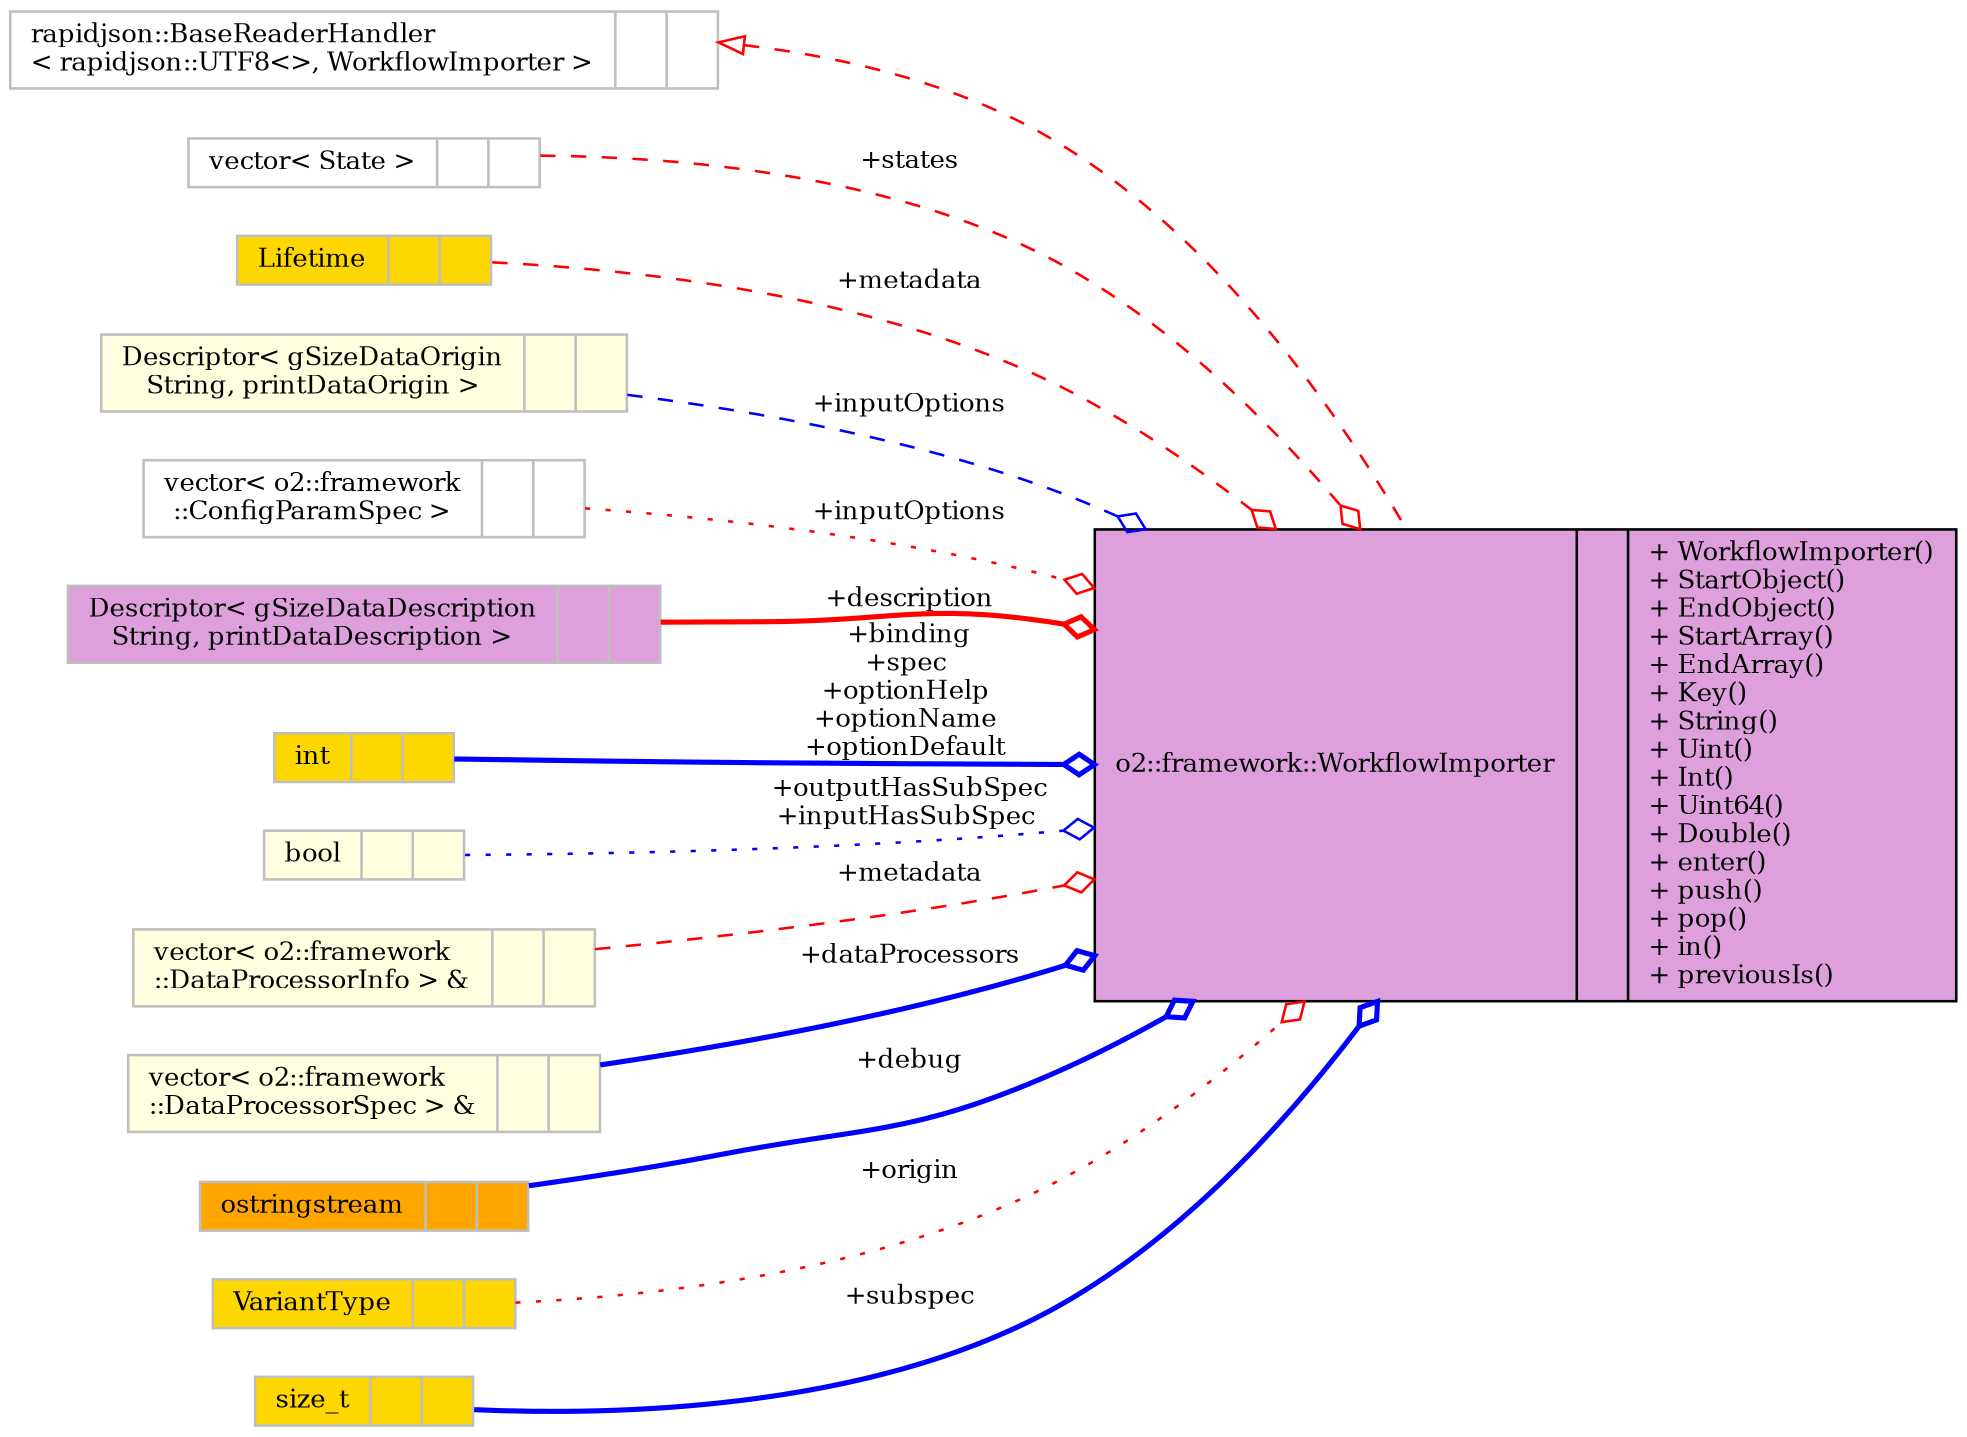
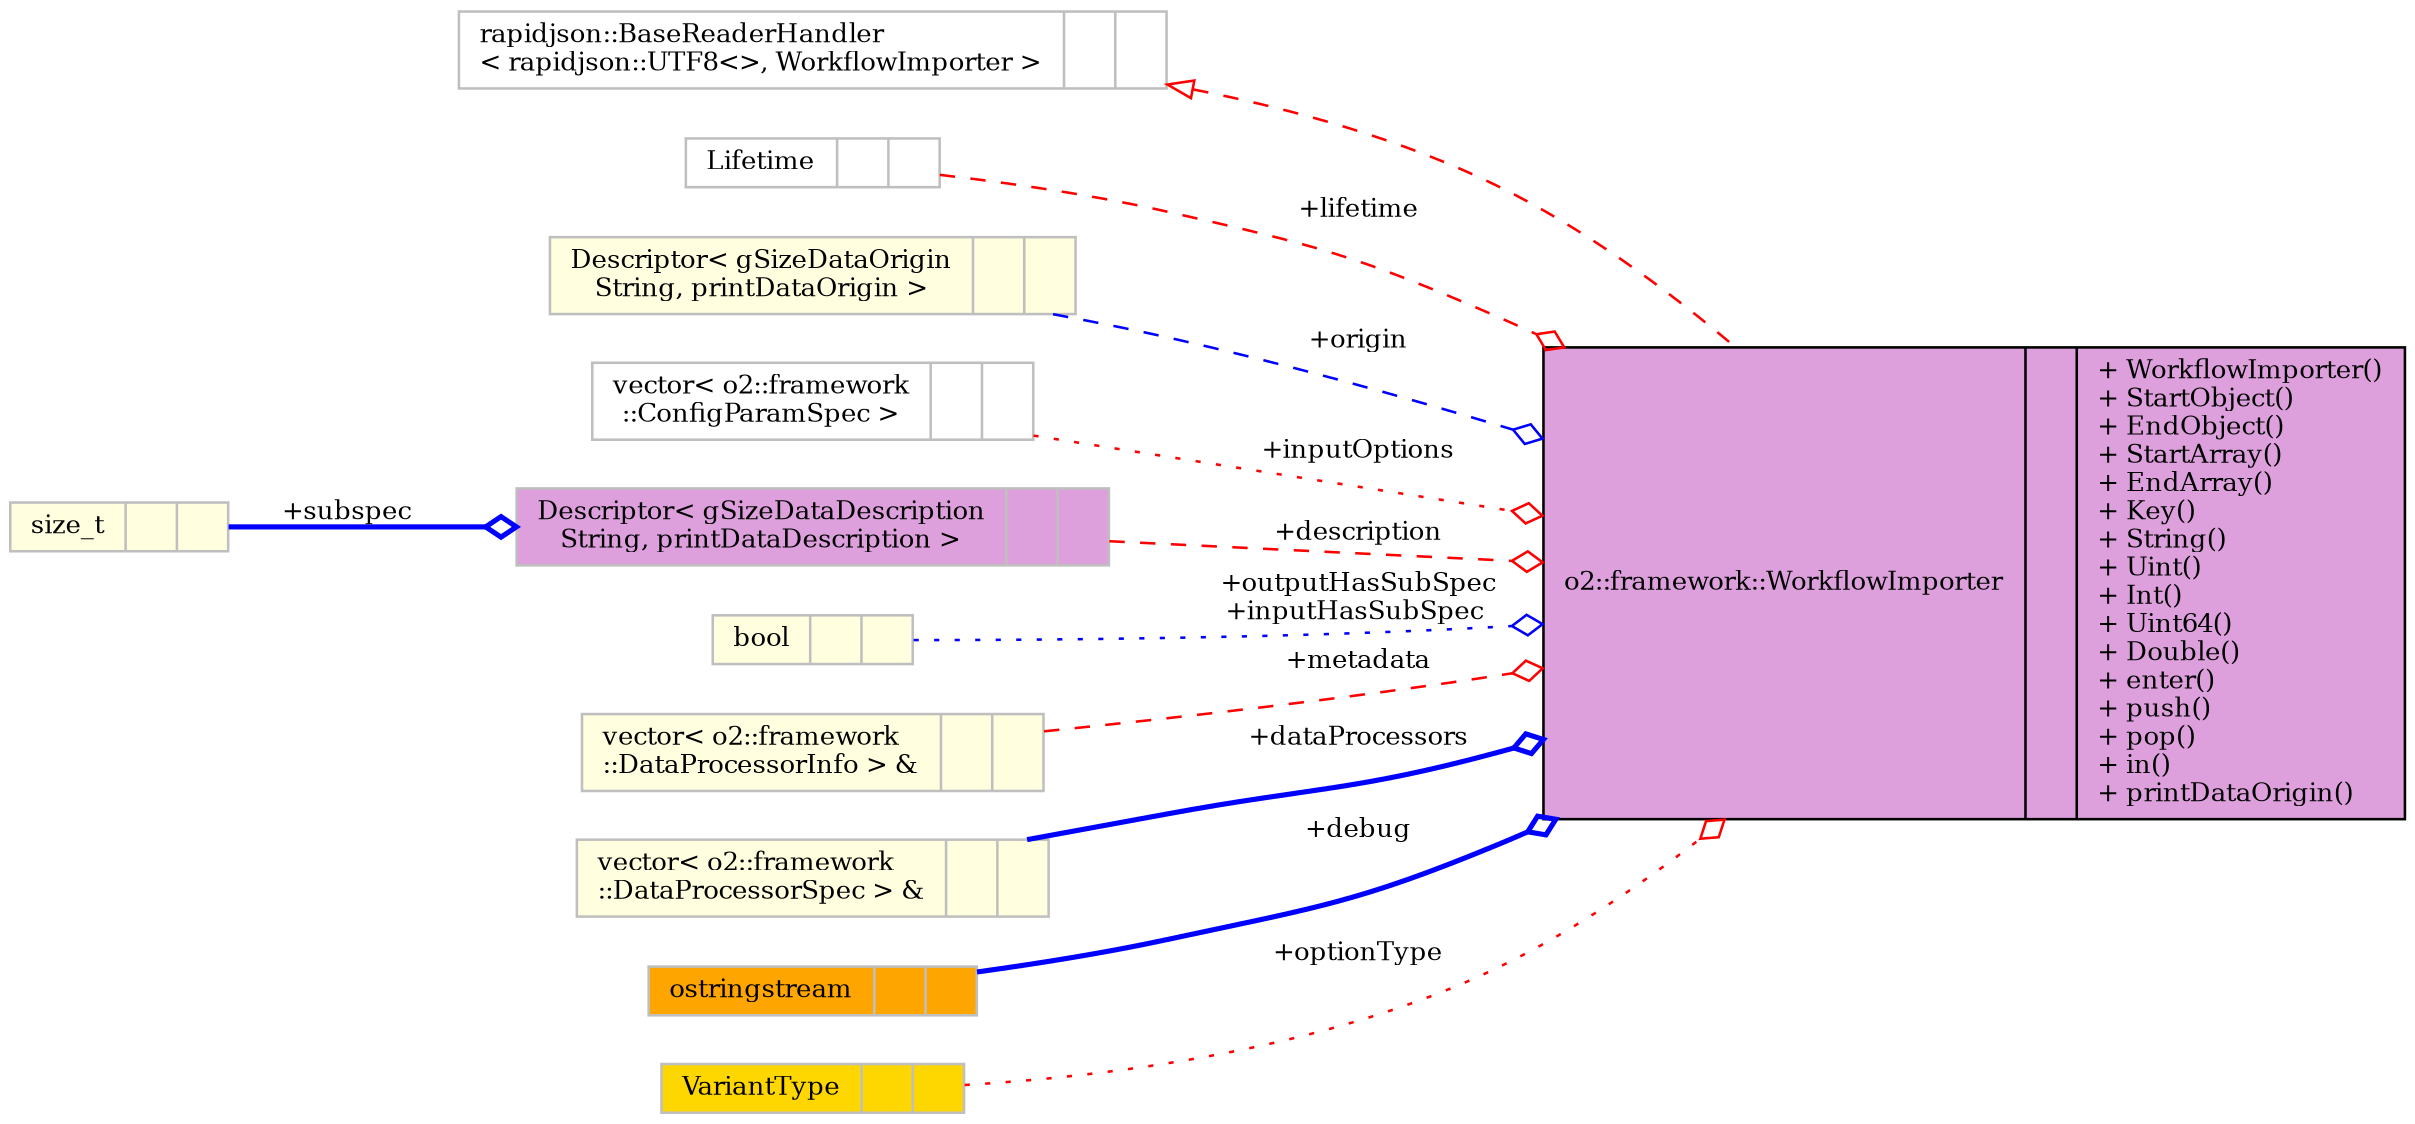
node "vector< State >": removed
node "Lifetime": fillcolor gold -> white
edge "Lifetime" -> "o2::framework::WorkflowImporter": label " +metadata" -> " +lifetime"
edge "Descriptor< gSizeDataOrigin" -> "o2::framework::WorkflowImporter": label " +inputOptions" -> " +origin"
edge "Descriptor< gSizeDataDescription" -> "o2::framework::WorkflowImporter": style bold -> dashed
node "int": removed
node "o2::framework::WorkflowImporter": text "+ previousIs()" -> "+ printDataOrigin()"
edge "VariantType" -> "o2::framework::WorkflowImporter": label " +origin" -> " +optionType"
edge "size_t" -> "o2::framework::WorkflowImporter": now "size_t" -> "Descriptor< gSizeDataDescription"
node "size_t": fillcolor gold -> lightyellow
